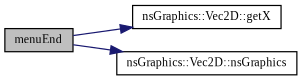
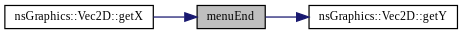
edge "menuEnd" -> "nsGraphics::Vec2D::getX": reversed
node "nsGraphics::Vec2D::nsGraphics": label "nsGraphics::Vec2D::nsGraphics" -> "nsGraphics::Vec2D::getY"
